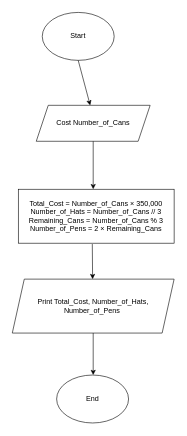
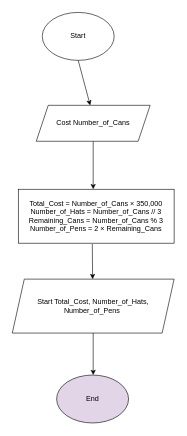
node "Print Total_Cost, Number_of_Hats, Number_of_Pens": label "Print Total_Cost, Number_of_Hats, Number_of_Pens" -> "Start Total_Cost, Number_of_Hats, Number_of_Pens"
node "End": fillcolor #ffffff -> #e1d5e7
